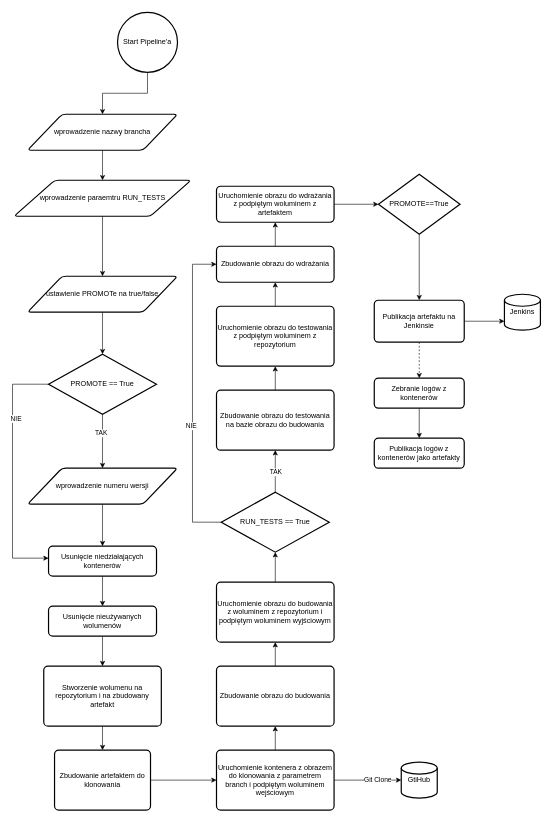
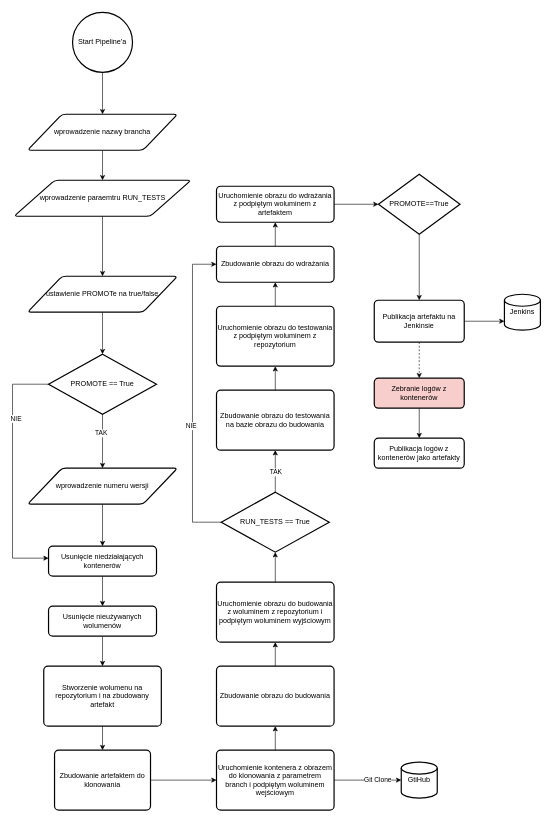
node "Start Pipeline'a": moved (147, 42) -> (102, 42)
node "Zebranie logów z kontenerów": fillcolor #ffffff -> #f8cecc
